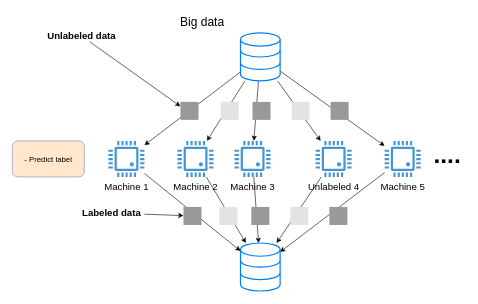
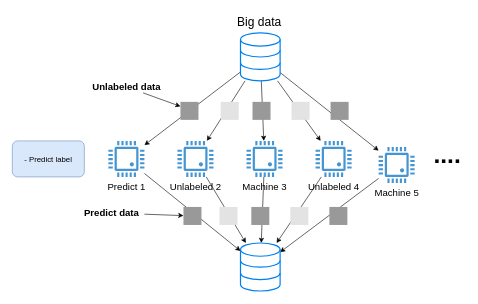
node "Big data": moved (202, 21) -> (259, 21)
node "Unlabeled data": moved (81, 36) -> (126, 87)
node "- Predict label": fillcolor #ffe6cc -> #dae8fc
node "Machine 3": moved (252, 159) -> (264, 159)
node "Machine 5": moved (402, 159) -> (396, 165)
node "Machine 1": label "Machine 1" -> "Predict 1"
node "Machine 2": label "Machine 2" -> "Unlabeled 2"
node "Labeled data": label "Labeled data" -> "Predict data"
